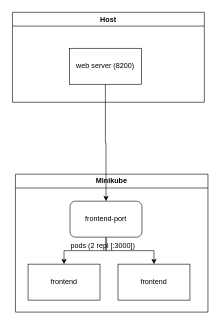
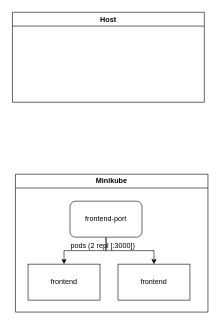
node "web server (8200)": removed
edge "web server (8200)" -> "frontend-port": removed
